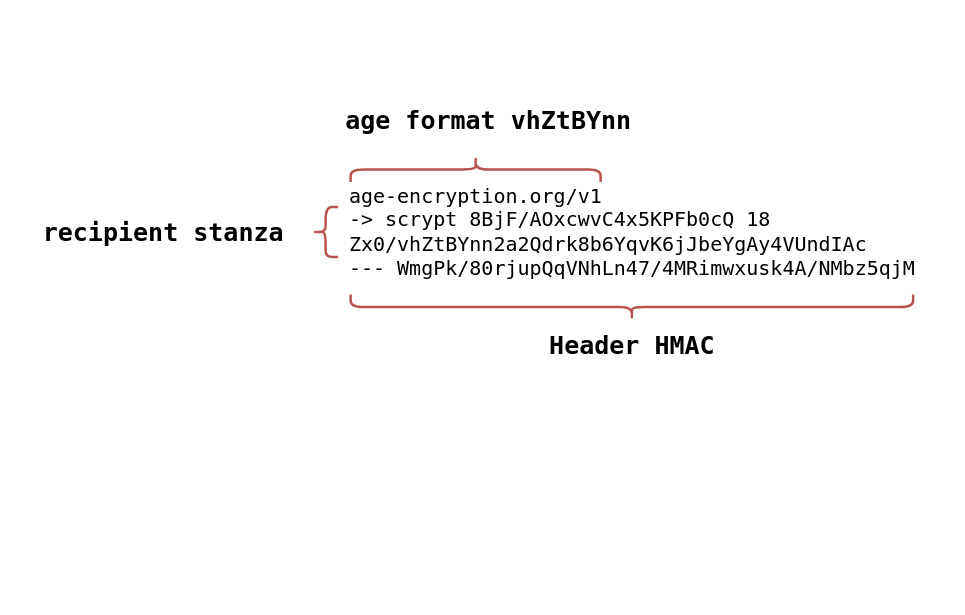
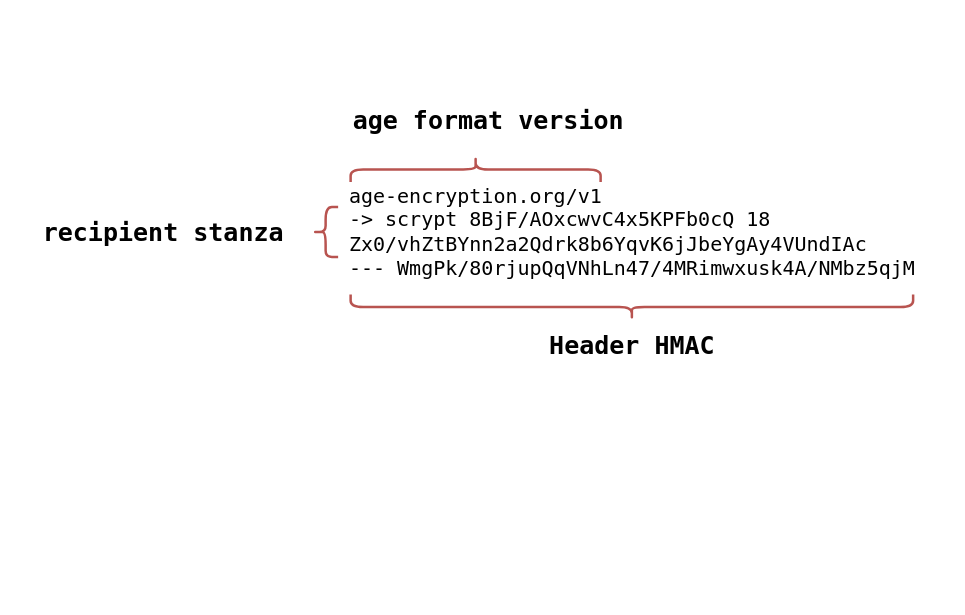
node "age format vhZtBYnn": label "age format vhZtBYnn" -> "age format version"
